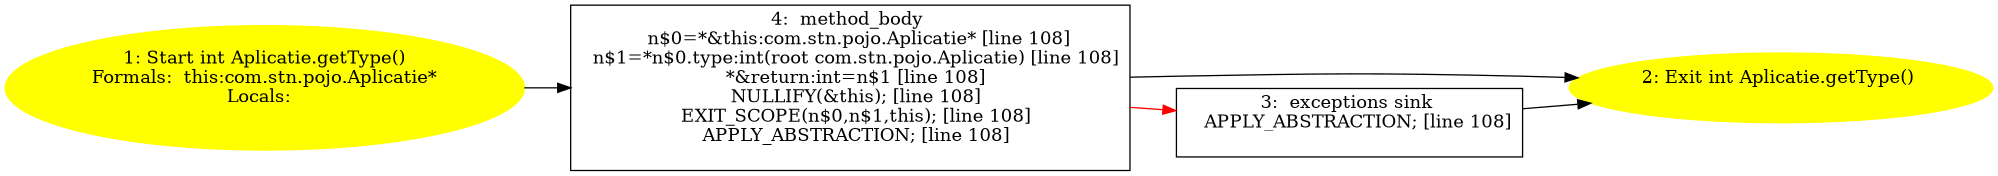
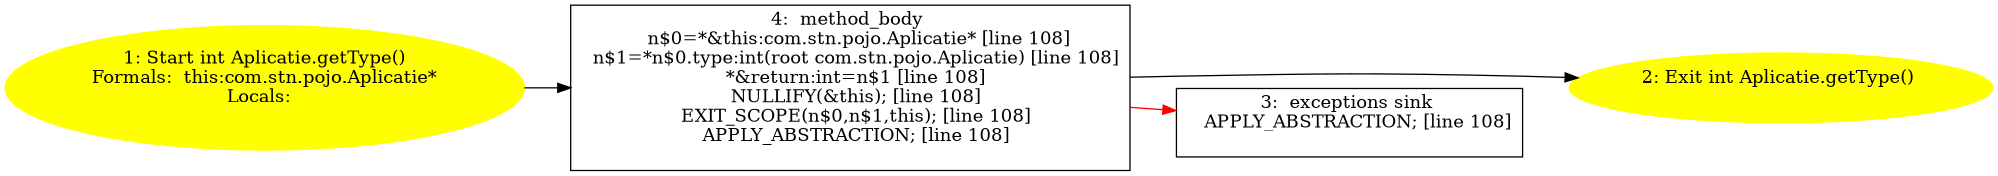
edge "3:  exceptions sink APPLY_ABSTRACTION; [line 108]" -> "2: Exit int Aplicatie.getType()": removed
